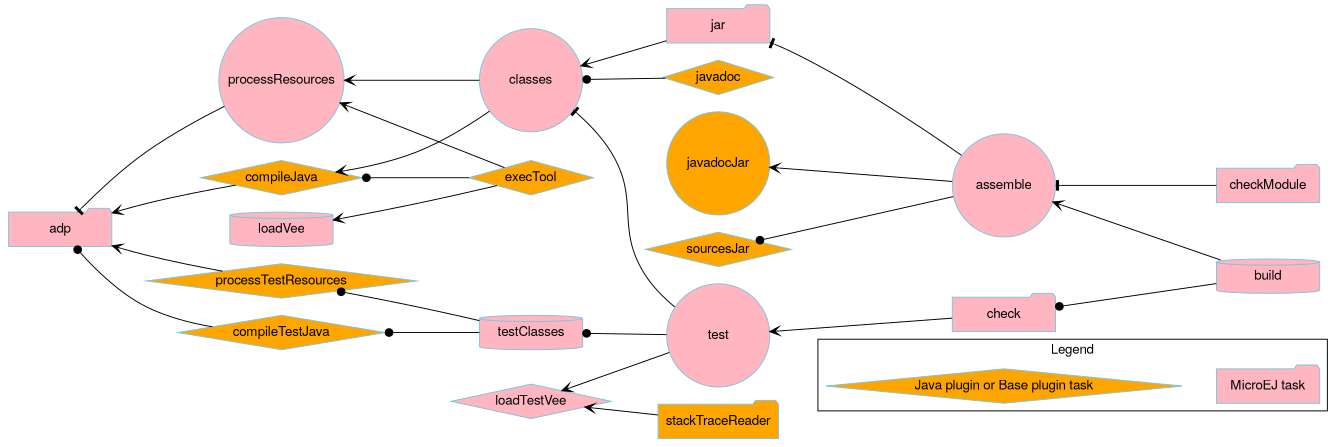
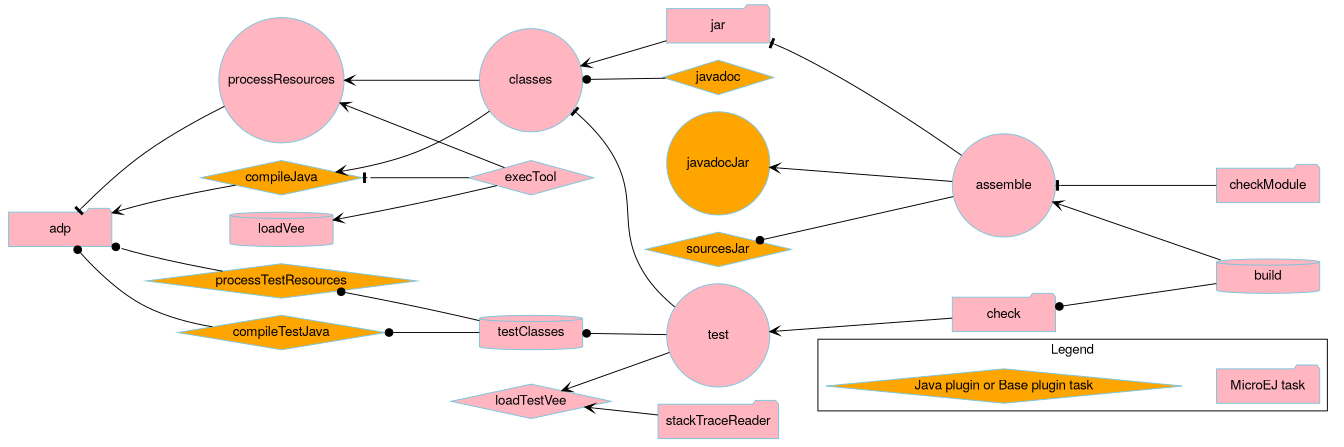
edge "execTool" -> "compileJava": arrowhead dot -> tee
node "execTool": fillcolor orange -> lightpink
edge "processTestResources" -> "adp": arrowhead vee -> dot
node "stackTraceReader": fillcolor orange -> lightpink
